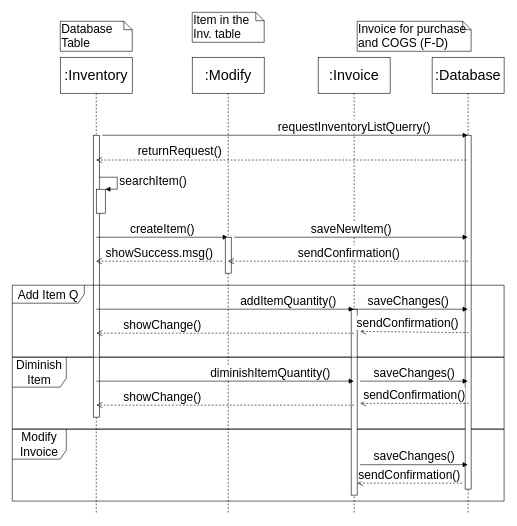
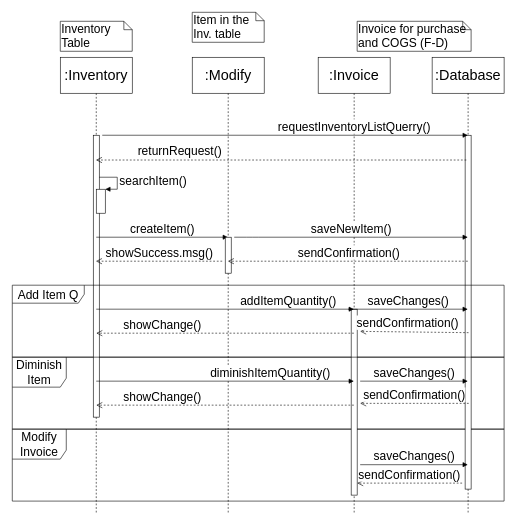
node "Database Table": label "Database Table" -> "Inventory Table"
